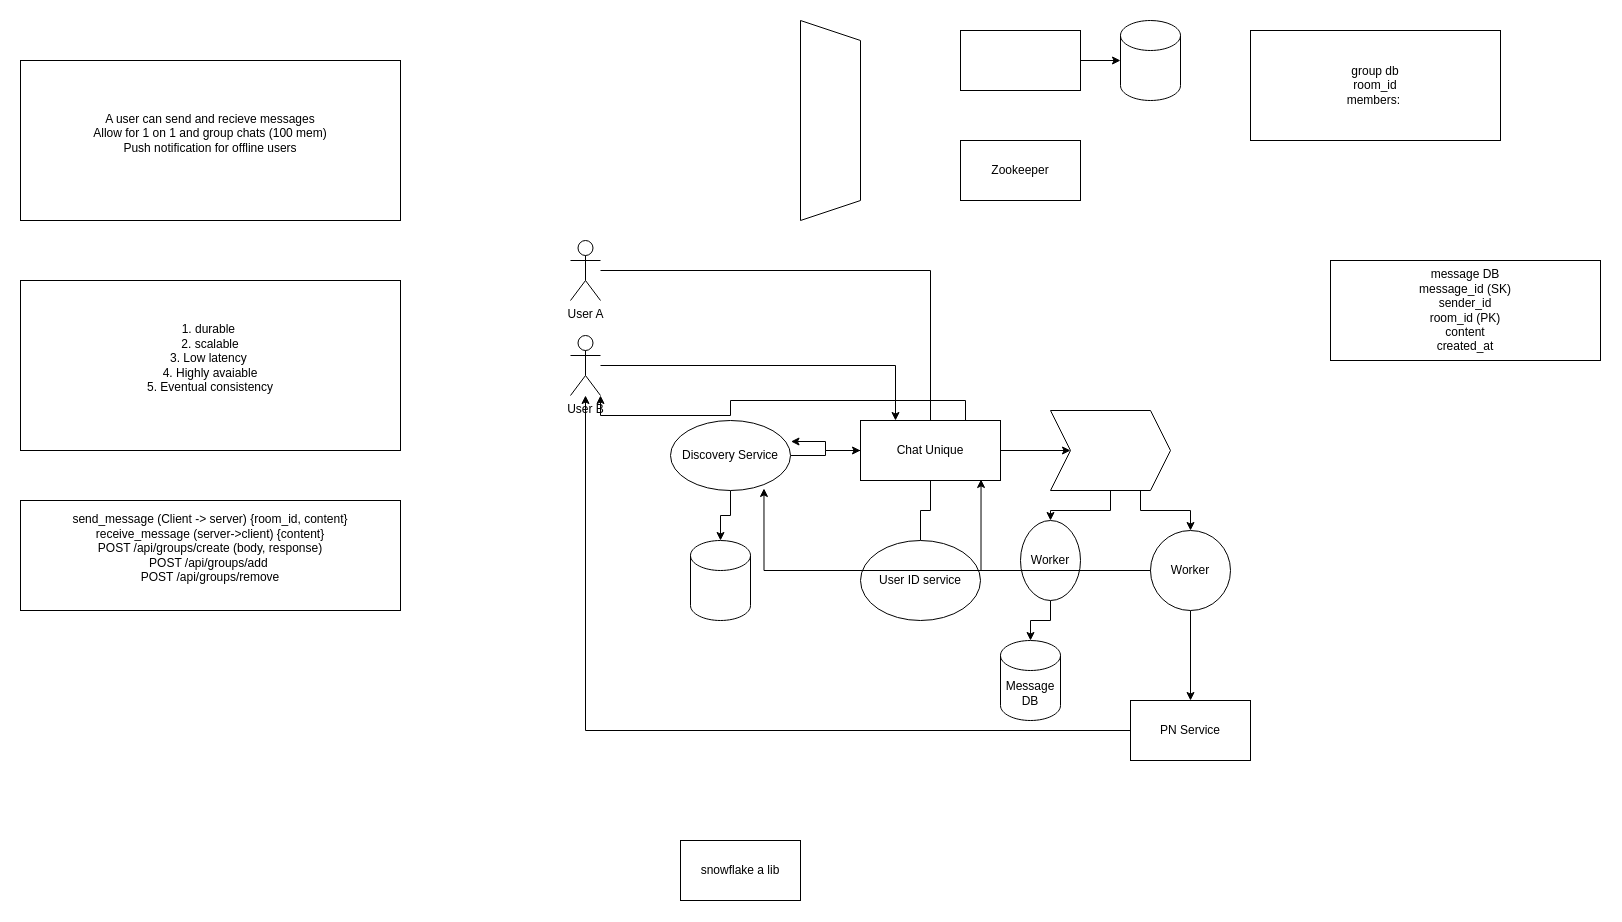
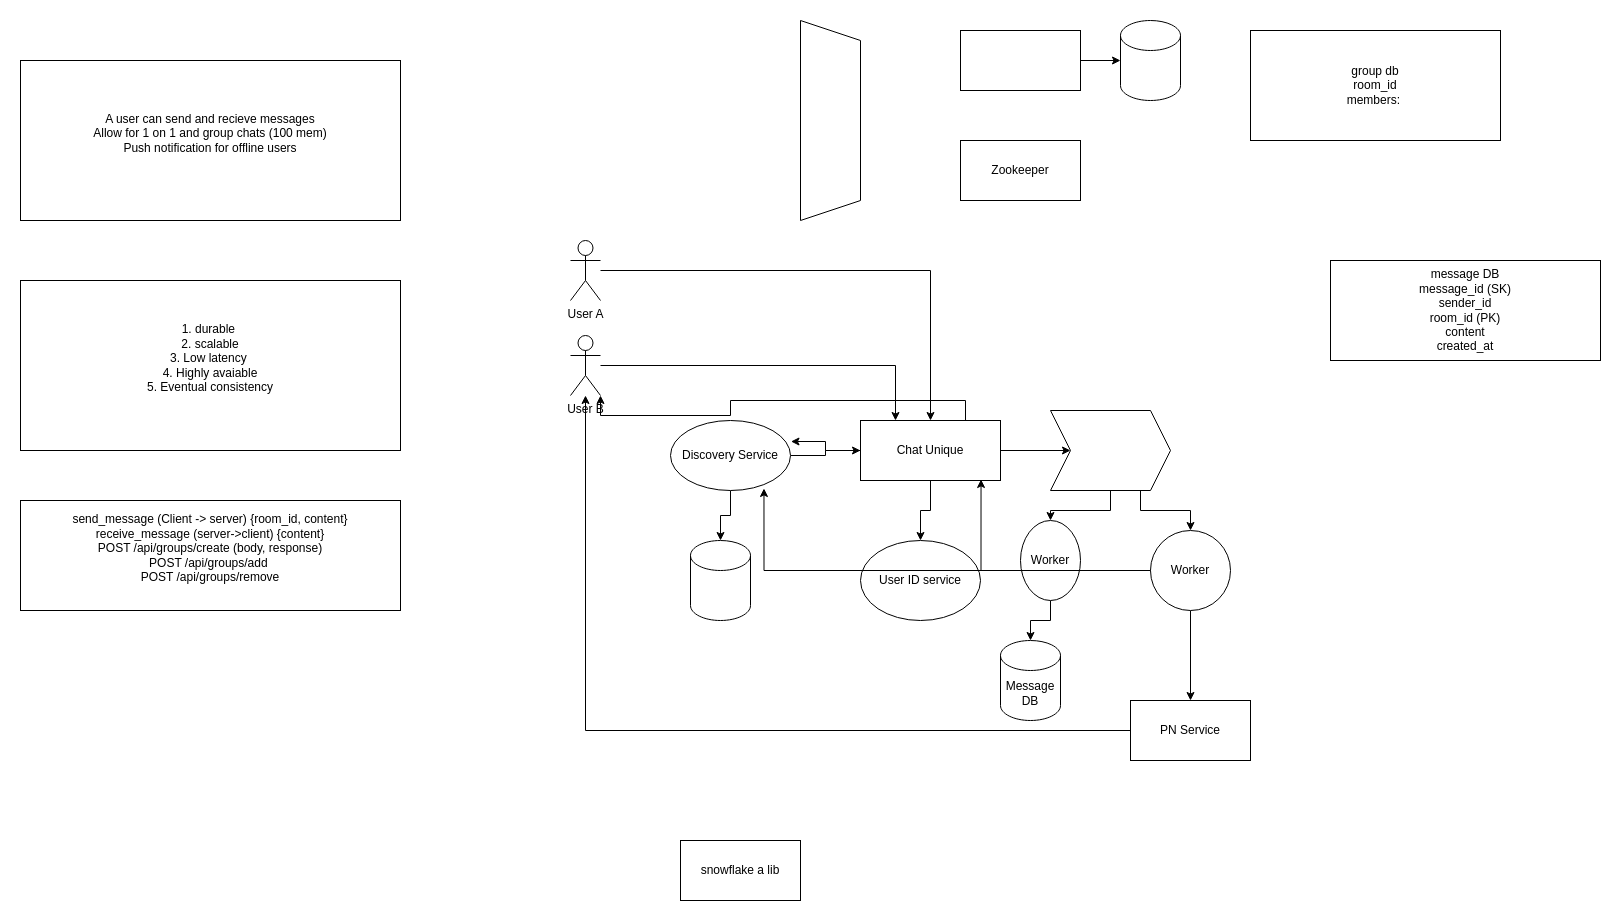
edge "User A" -- "Chat Unique": arrowhead none -> classic
edge "Chat Unique" -- "User ID service": arrowhead none -> classic
